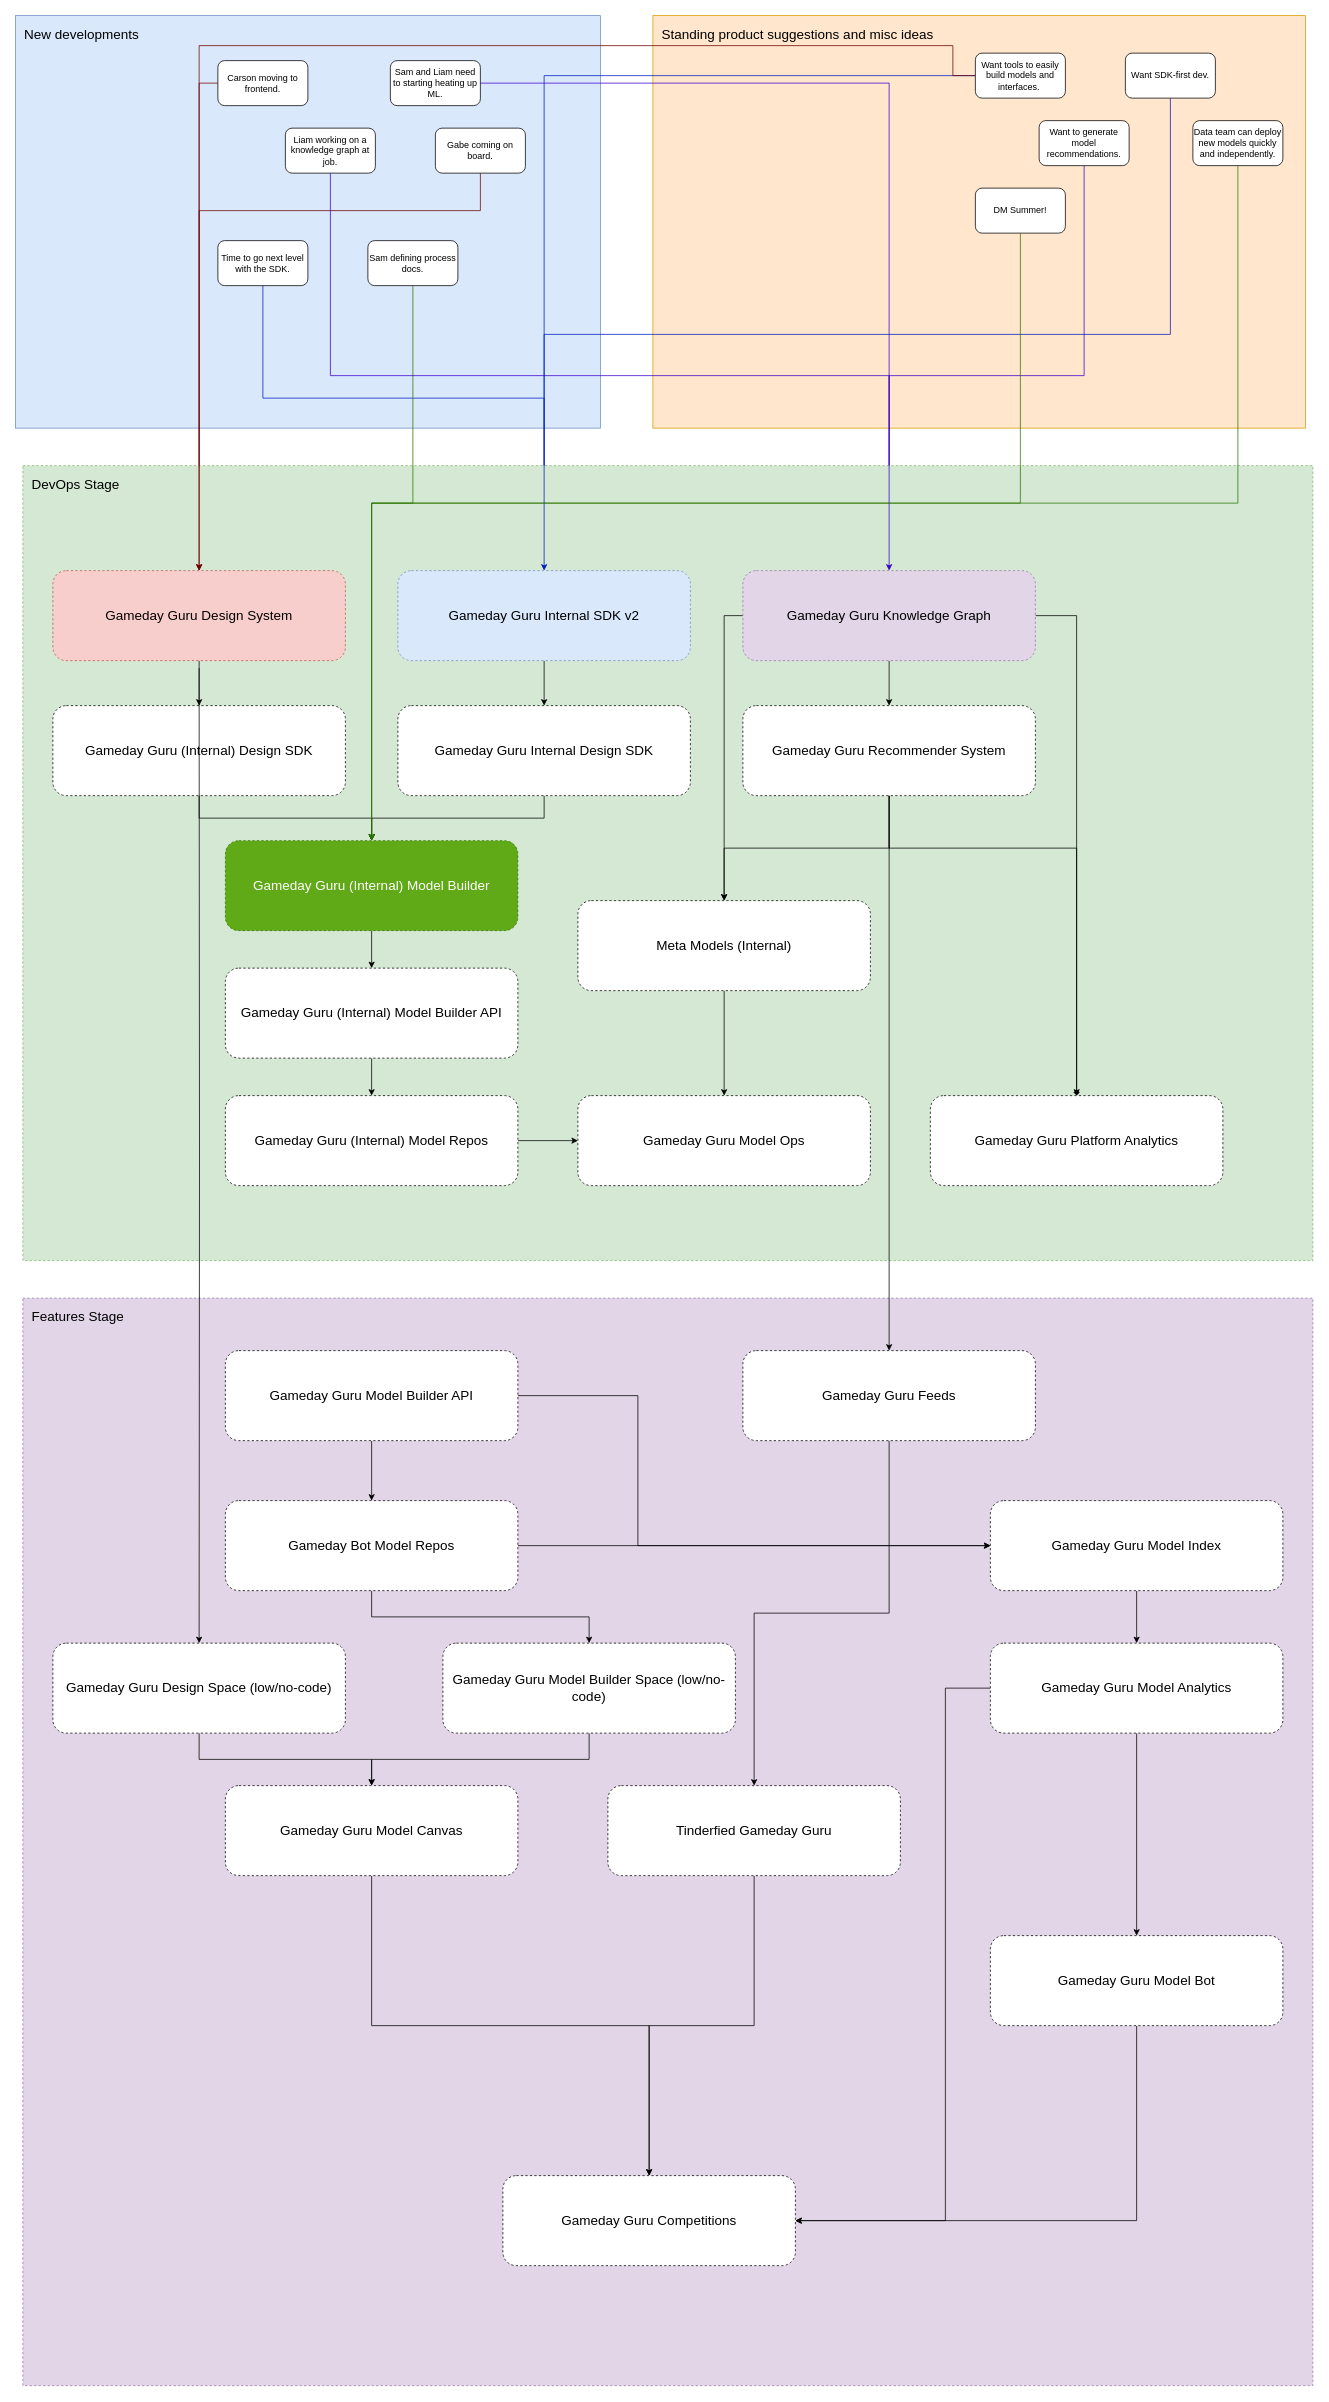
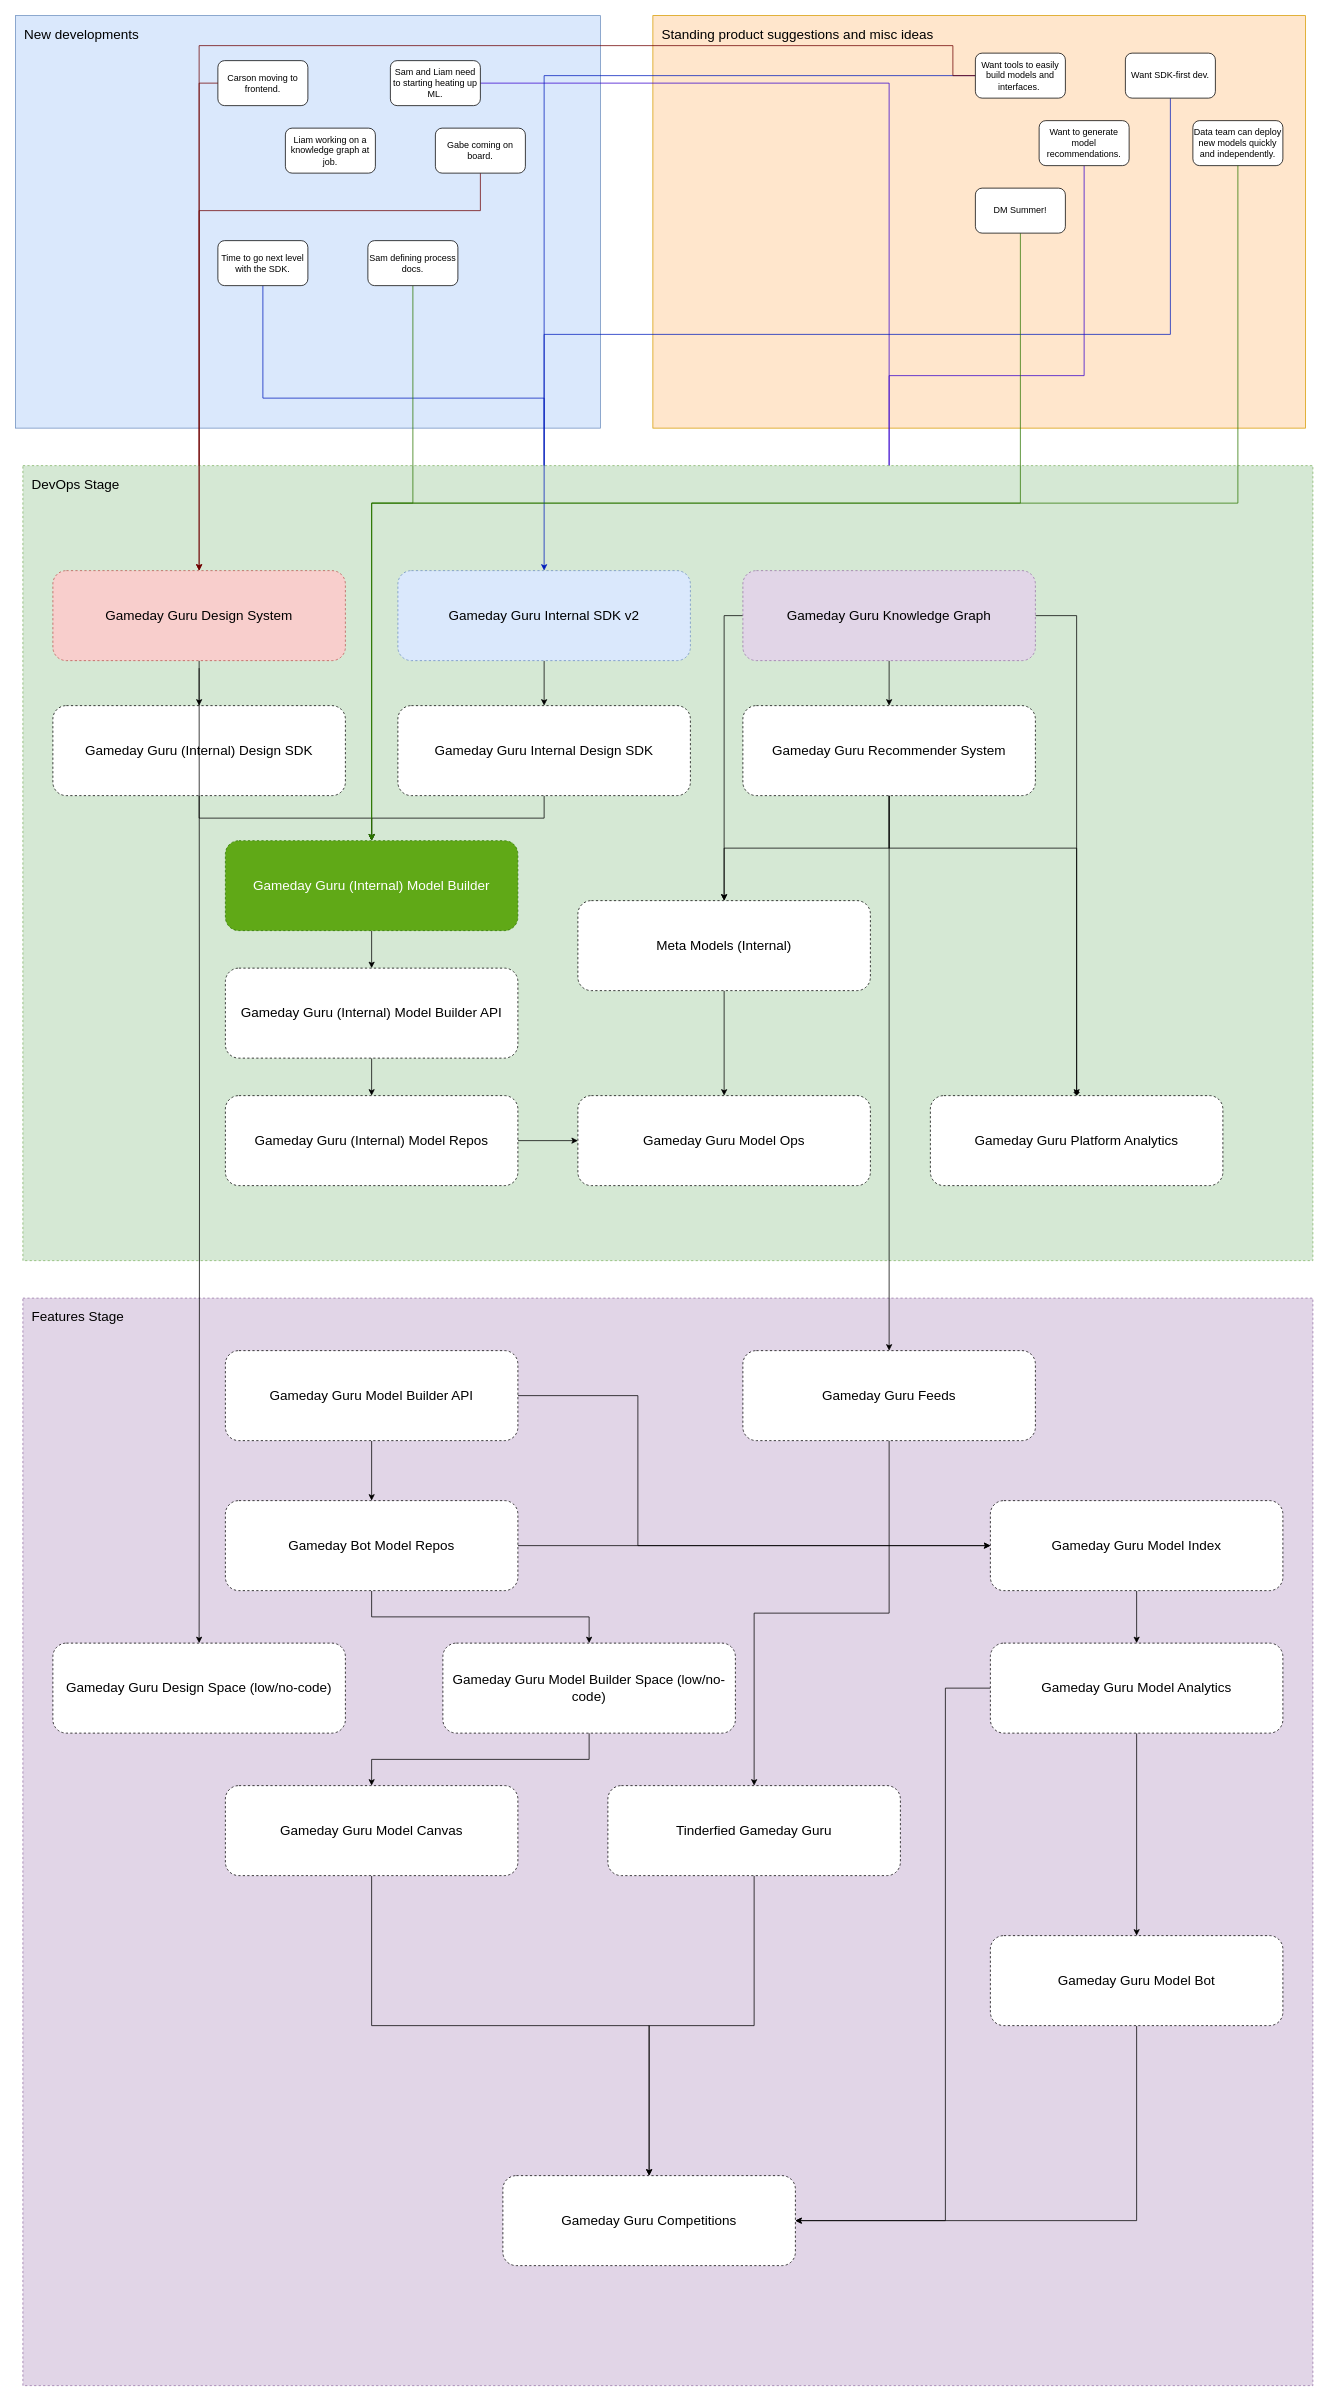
edge "Liam working on a knowledge graph at job." -> "Gameday Guru Knowledge Graph": removed
edge "Gameday Guru Design Space (low/no-code)" -> "Gameday Guru Model Canvas": removed
